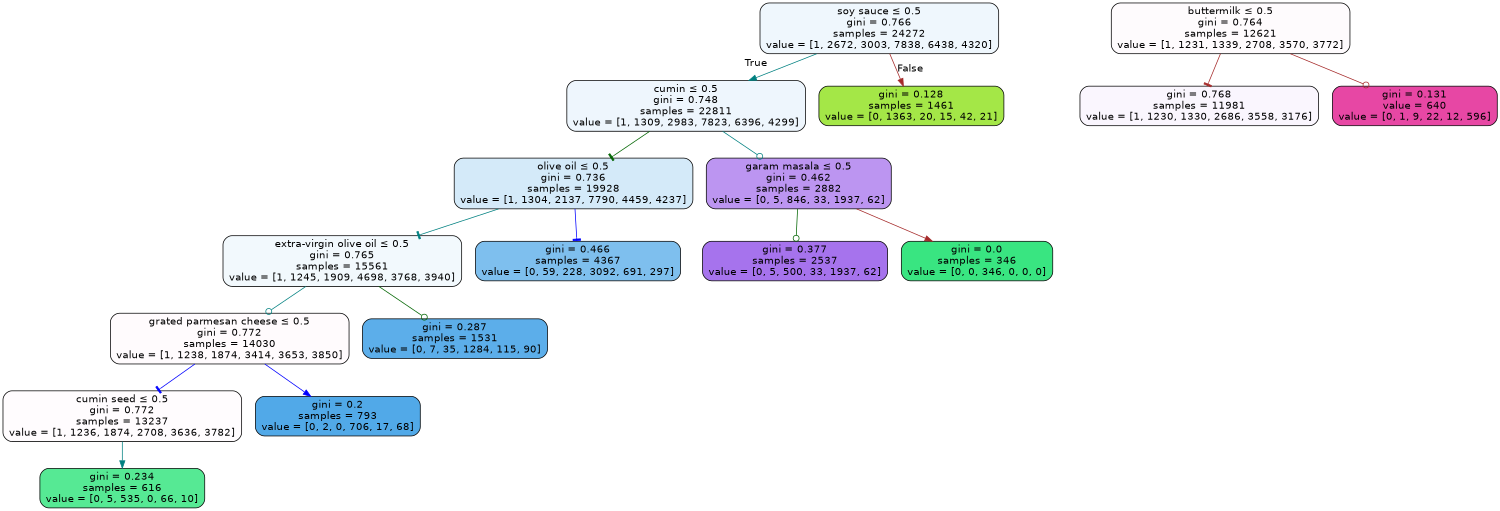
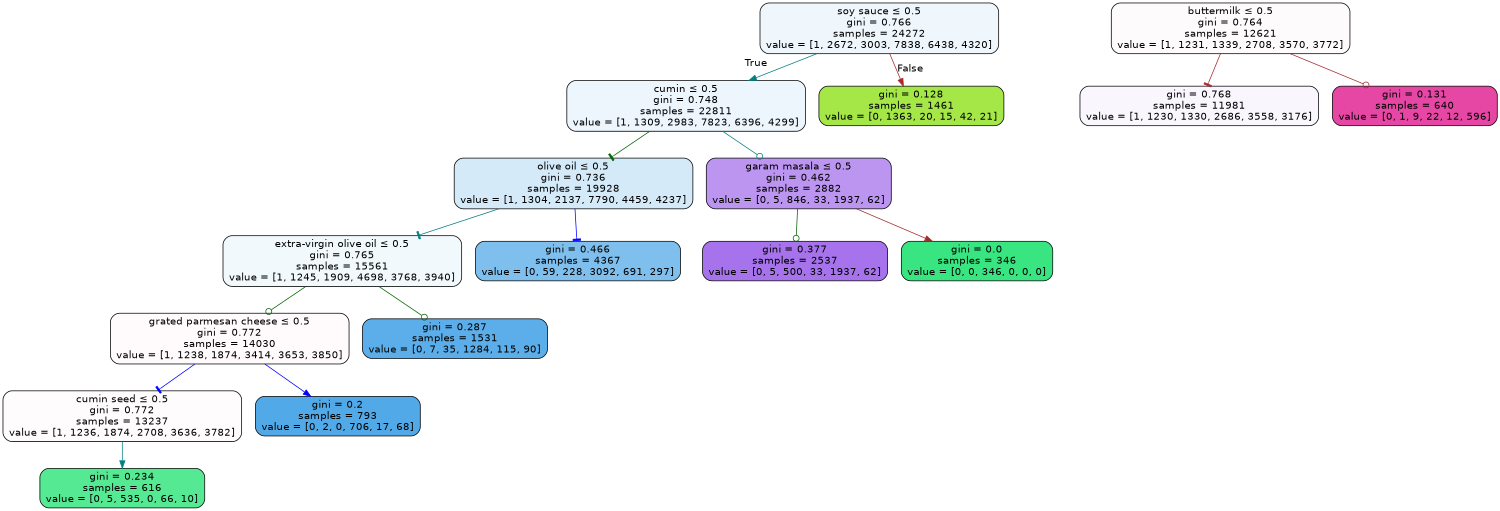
node "gini = 0.131": text "value = 640" -> "samples = 640"
edge "extra-virgin olive oil ≤ 0.5" -> "grated parmesan cheese ≤ 0.5": color teal -> darkgreen
